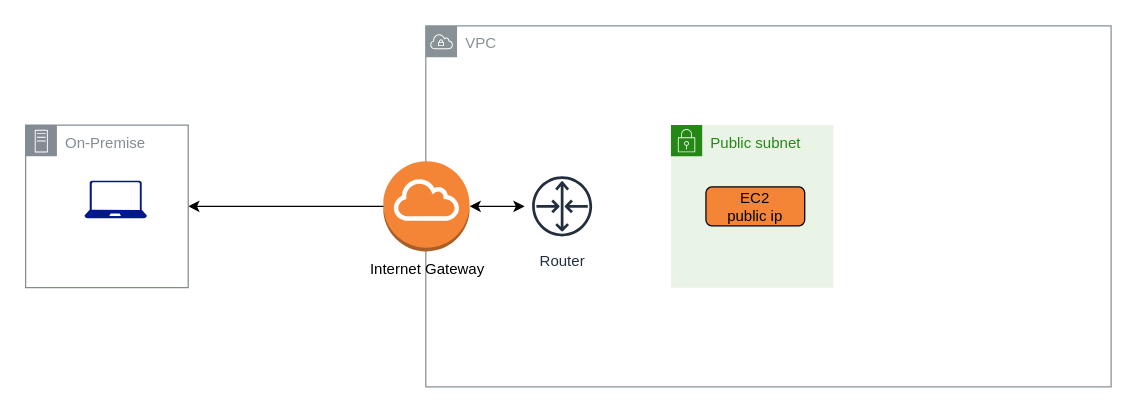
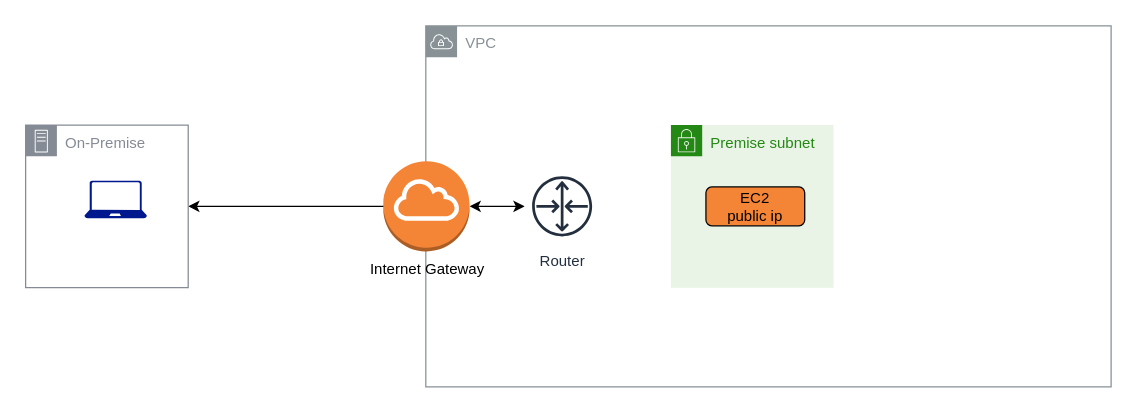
node "Public subnet": label "Public subnet" -> "Premise subnet"
